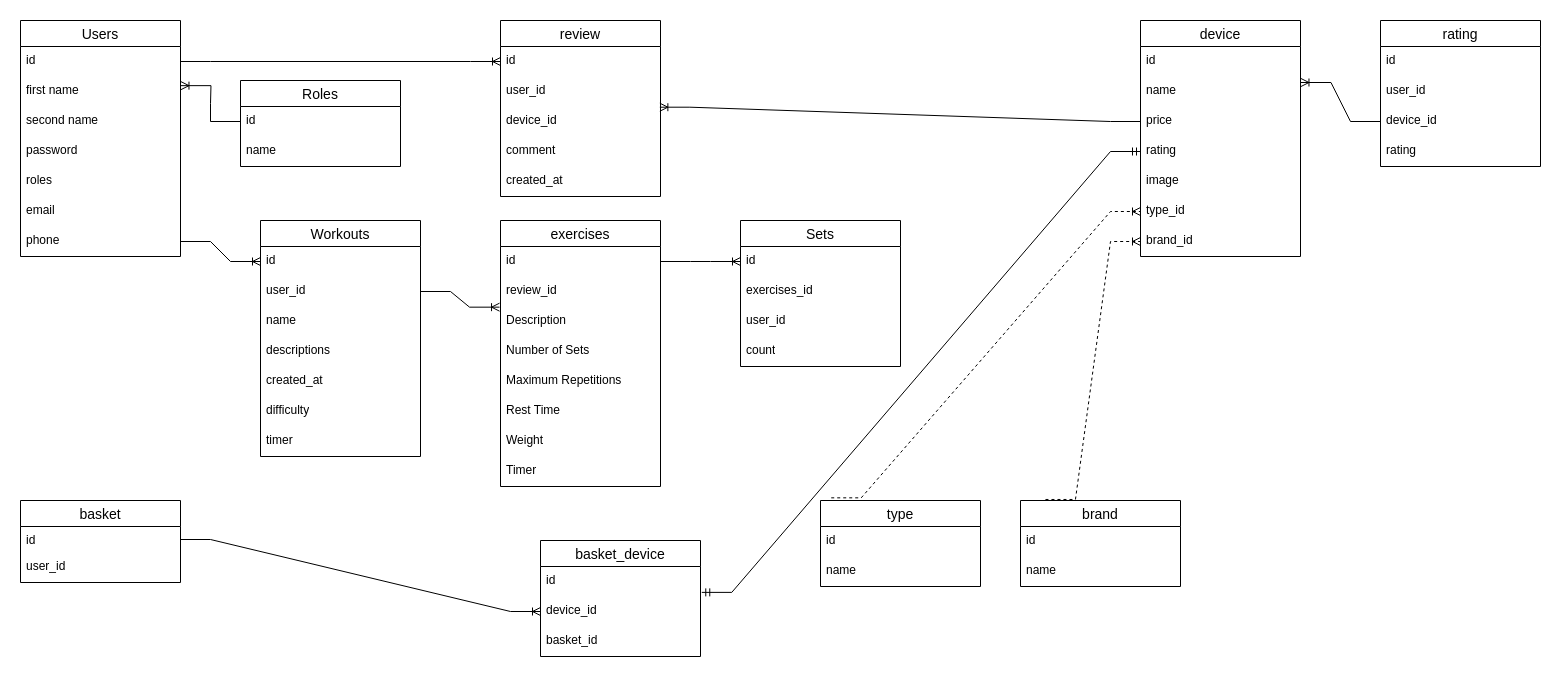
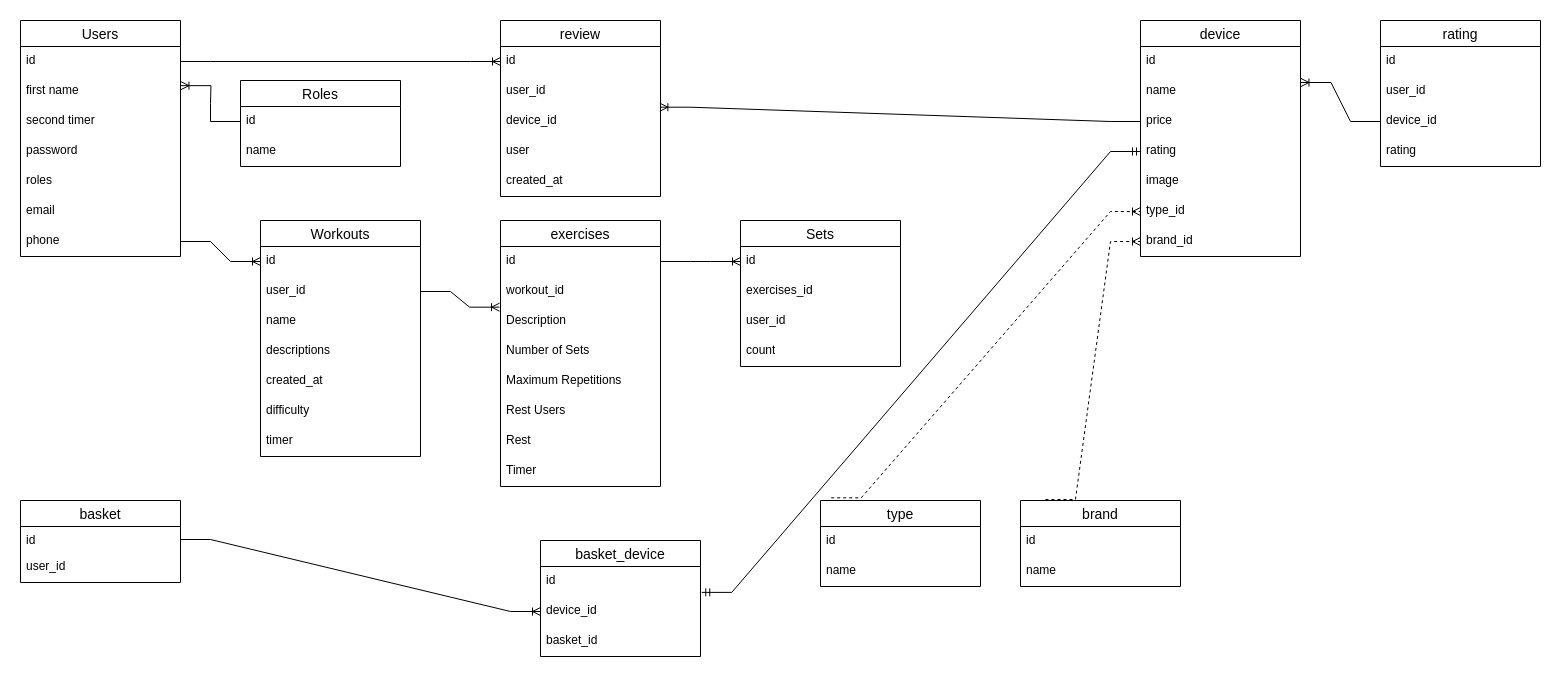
node "second name": label "second name" -> "second timer"
node "comment": label "comment" -> "user"
node "review_id": label "review_id" -> "workout_id"
node "Rest Time": label "Rest Time" -> "Rest Users"
node "Weight": label "Weight" -> "Rest"
